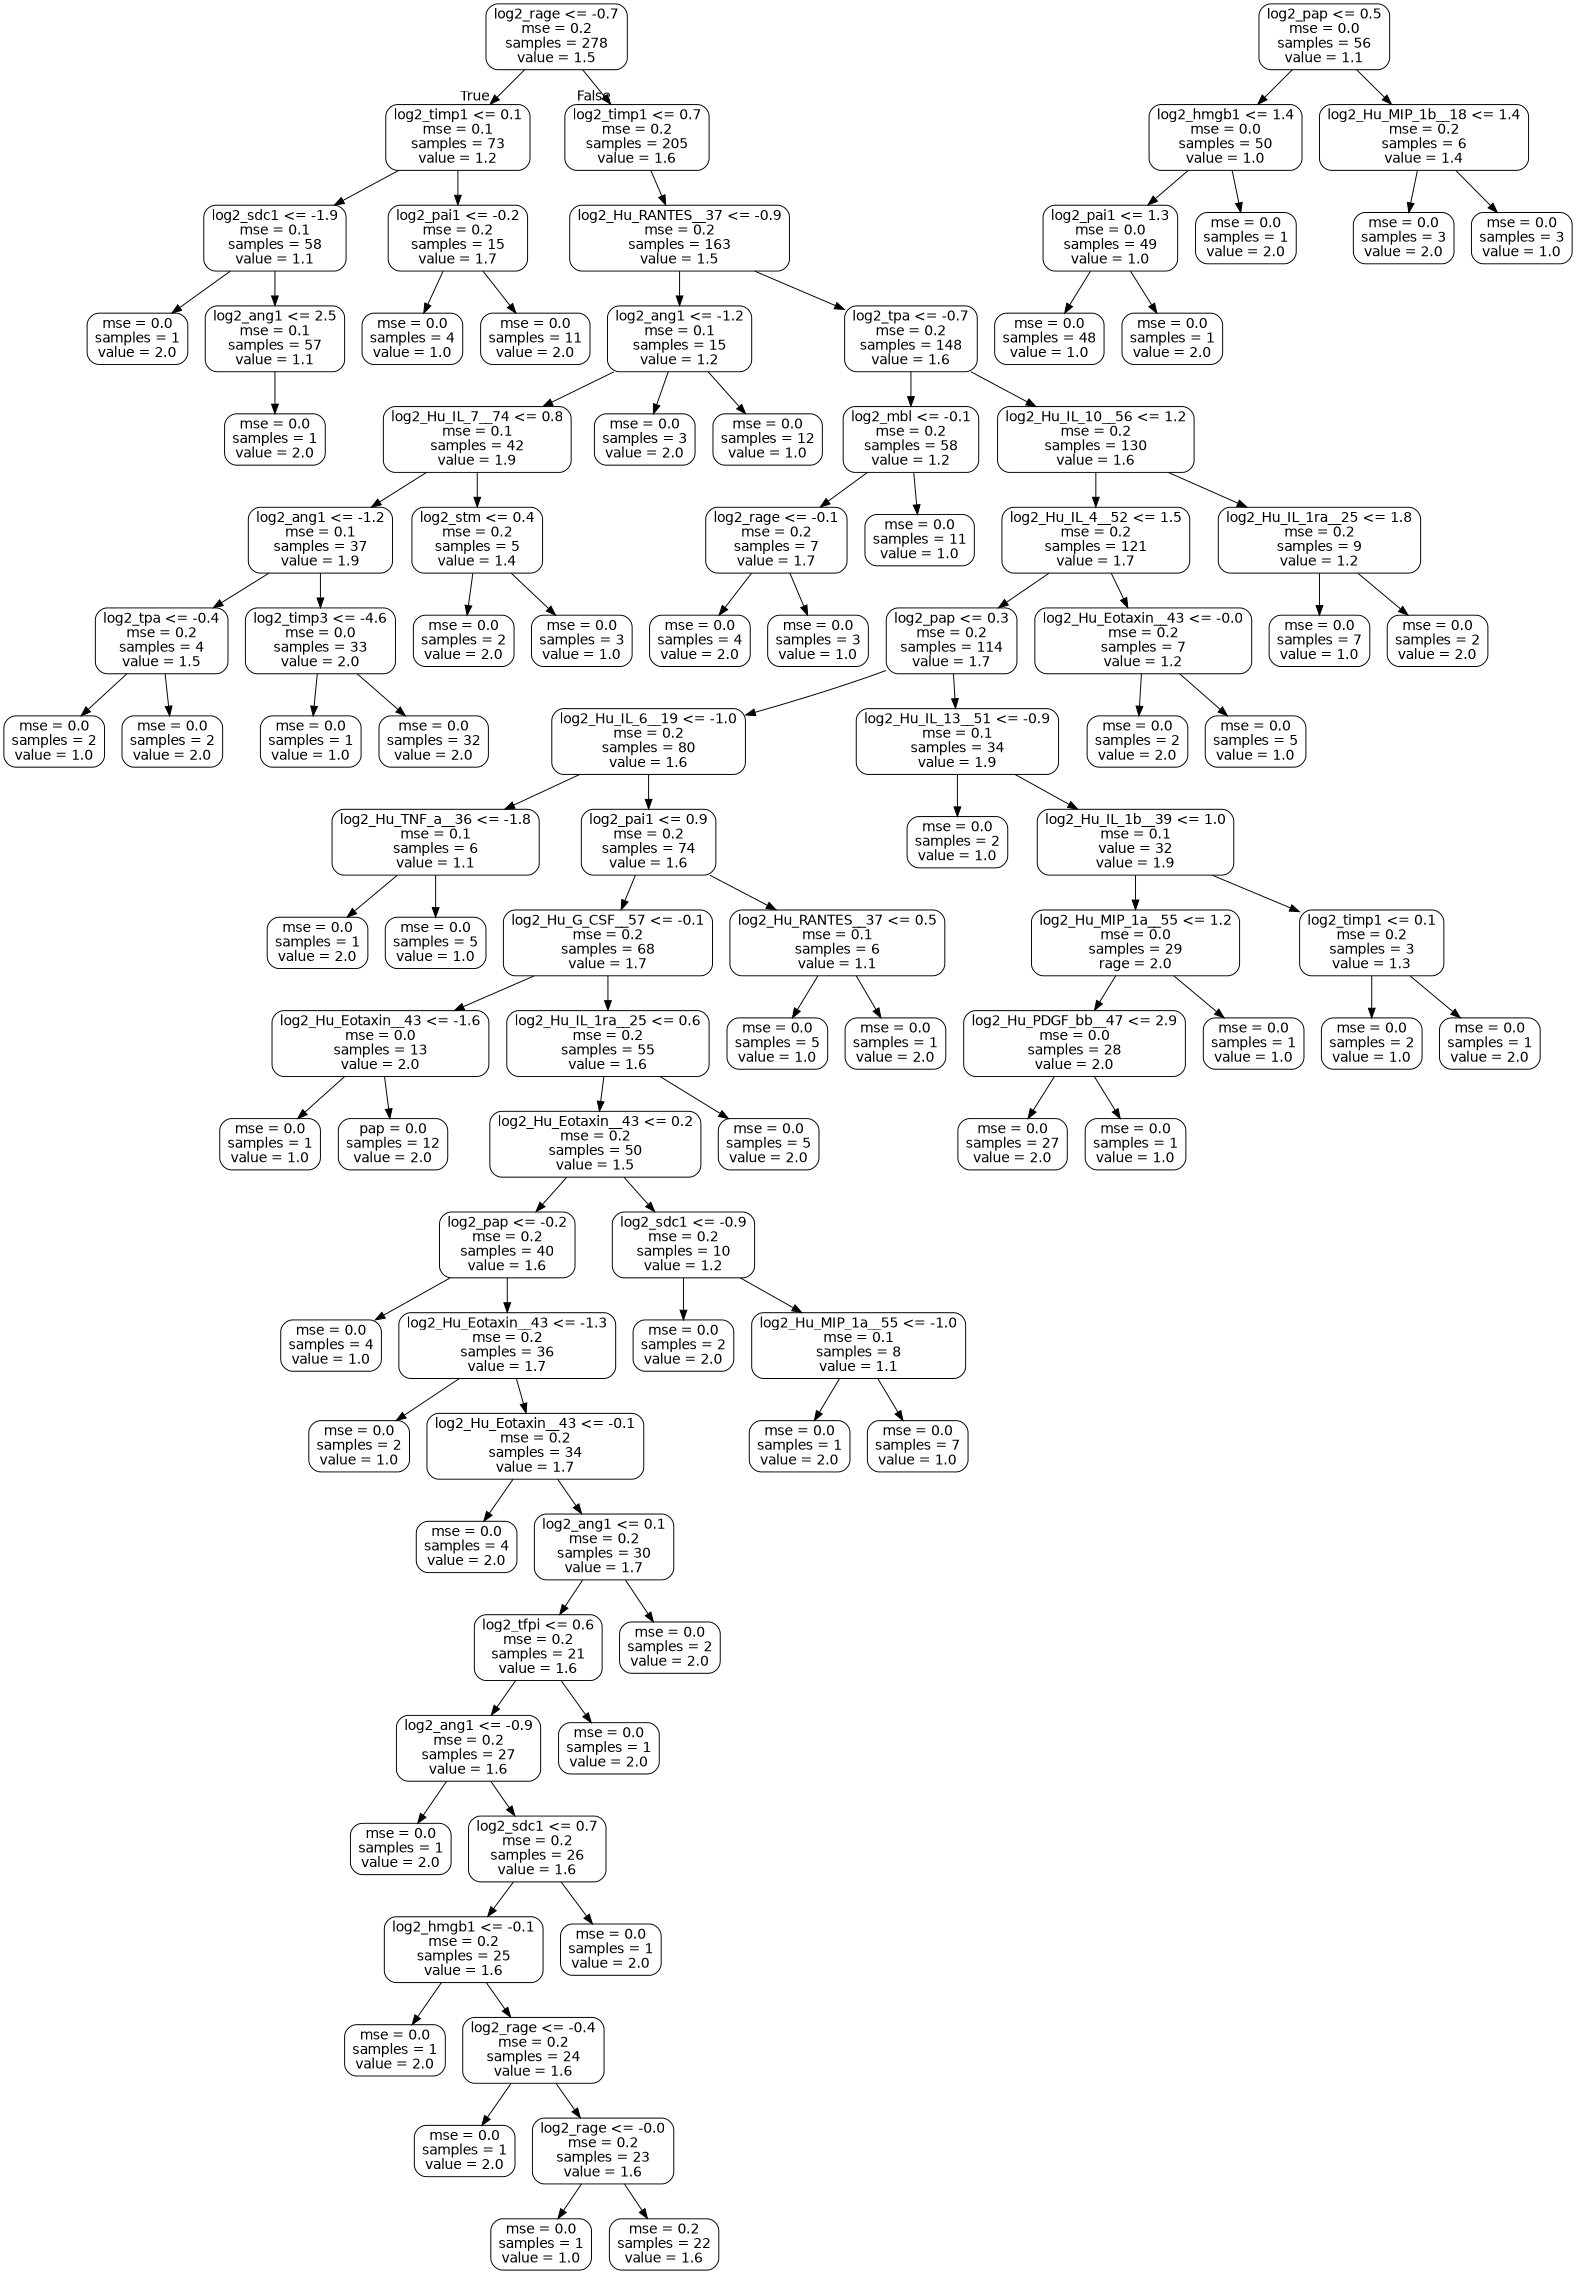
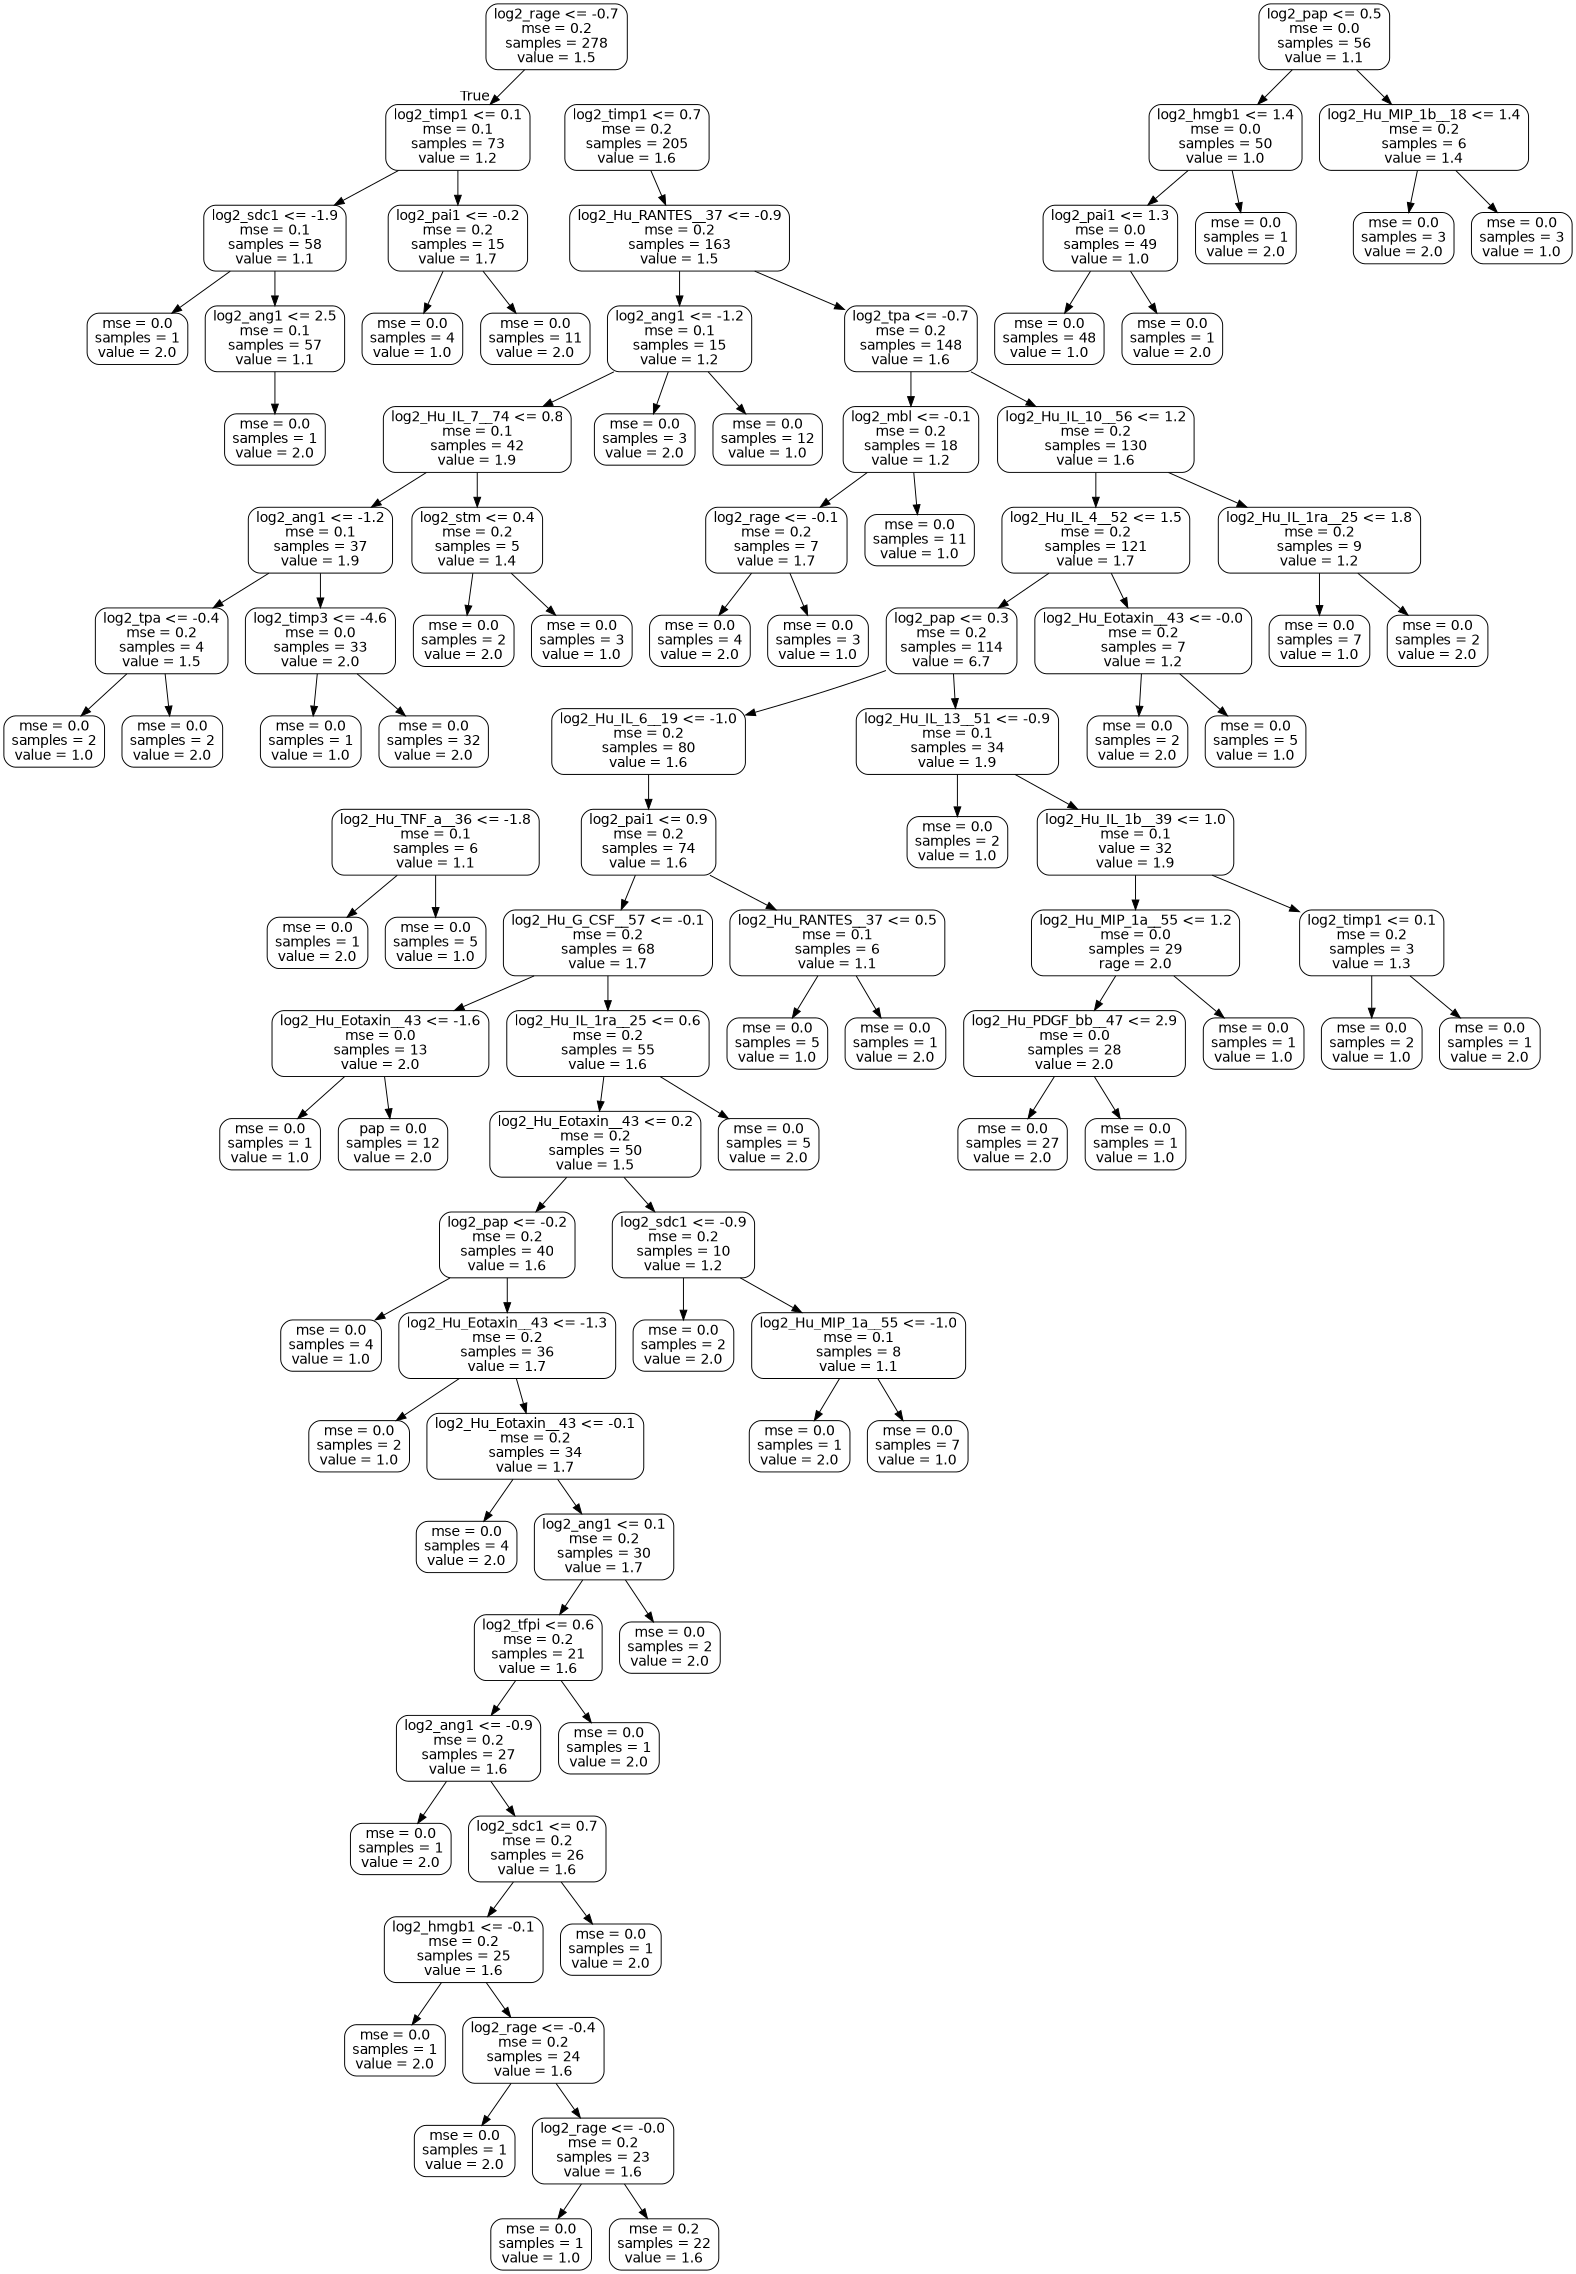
edge "log2_rage <= -0.7 mse = 0.2 samples = 278 value = 1.5" -> "log2_timp1 <= 0.7 mse = 0.2 samples = 205 value = 1.6": removed
node "log2_mbl <= -0.1 mse = 0.2 samples = 58 value = 1.2": label "log2_mbl <= -0.1 mse = 0.2 samples = 58 value = 1.2" -> "log2_mbl <= -0.1 mse = 0.2 samples = 18 value = 1.2"
node "log2_pap <= 0.3 mse = 0.2 samples = 114 value = 1.7": label "log2_pap <= 0.3 mse = 0.2 samples = 114 value = 1.7" -> "log2_pap <= 0.3 mse = 0.2 samples = 114 value = 6.7"
edge "log2_Hu_IL_6__19 <= -1.0 mse = 0.2 samples = 80 value = 1.6" -> "log2_Hu_TNF_a__36 <= -1.8 mse = 0.1 samples = 6 value = 1.1": removed
